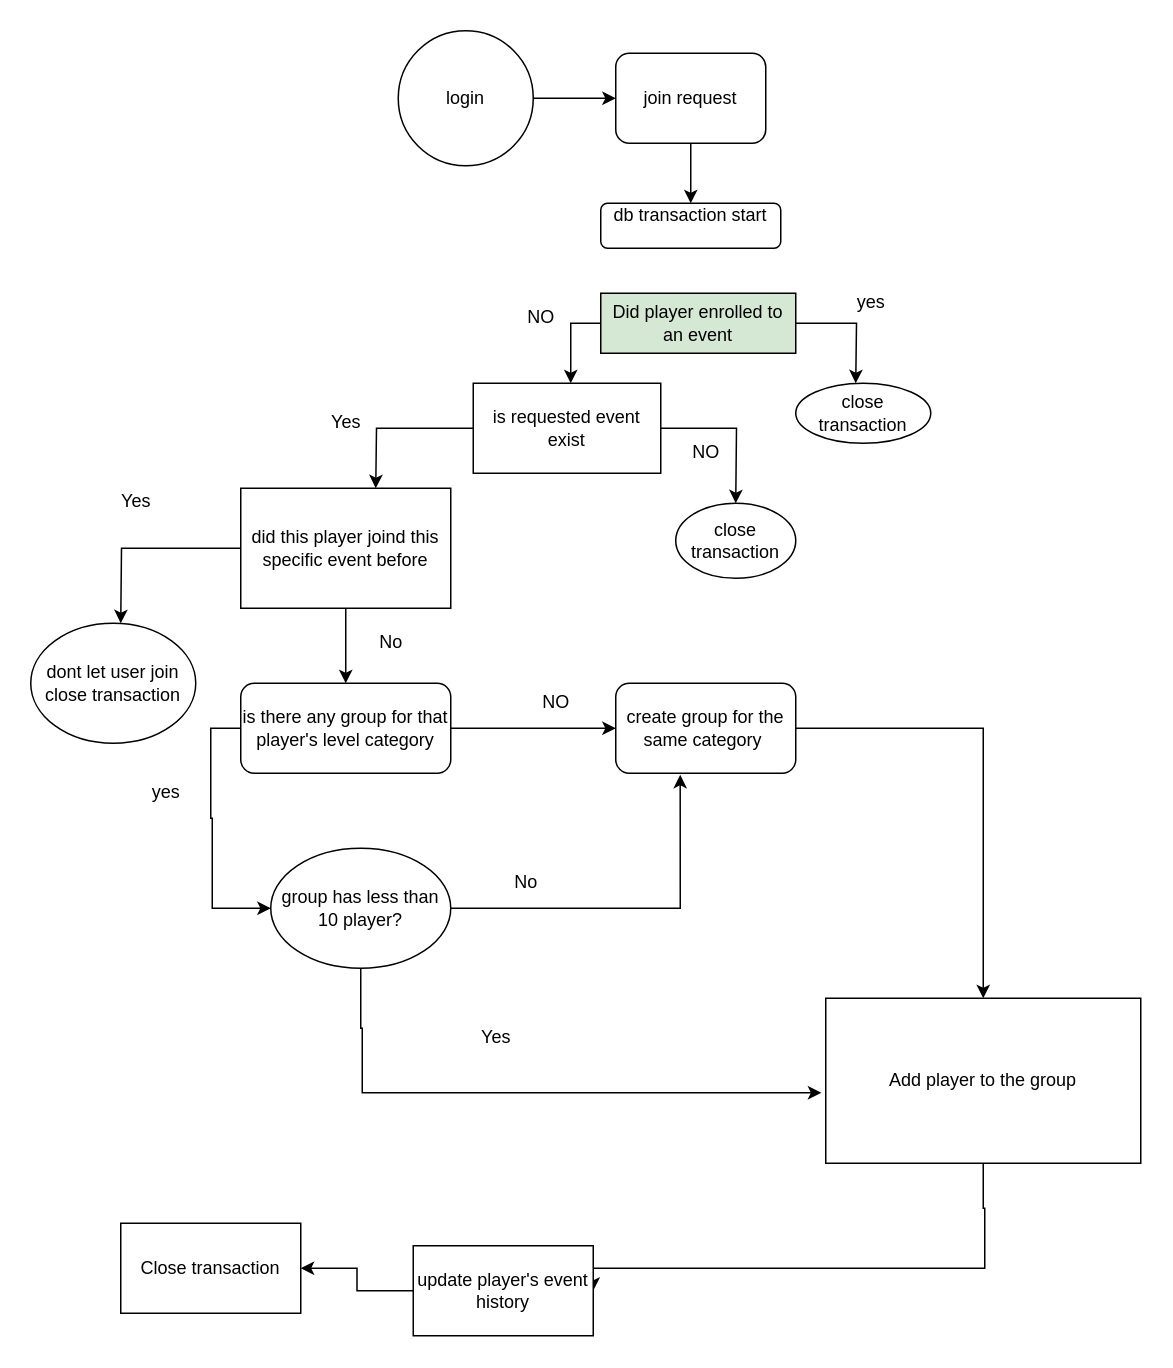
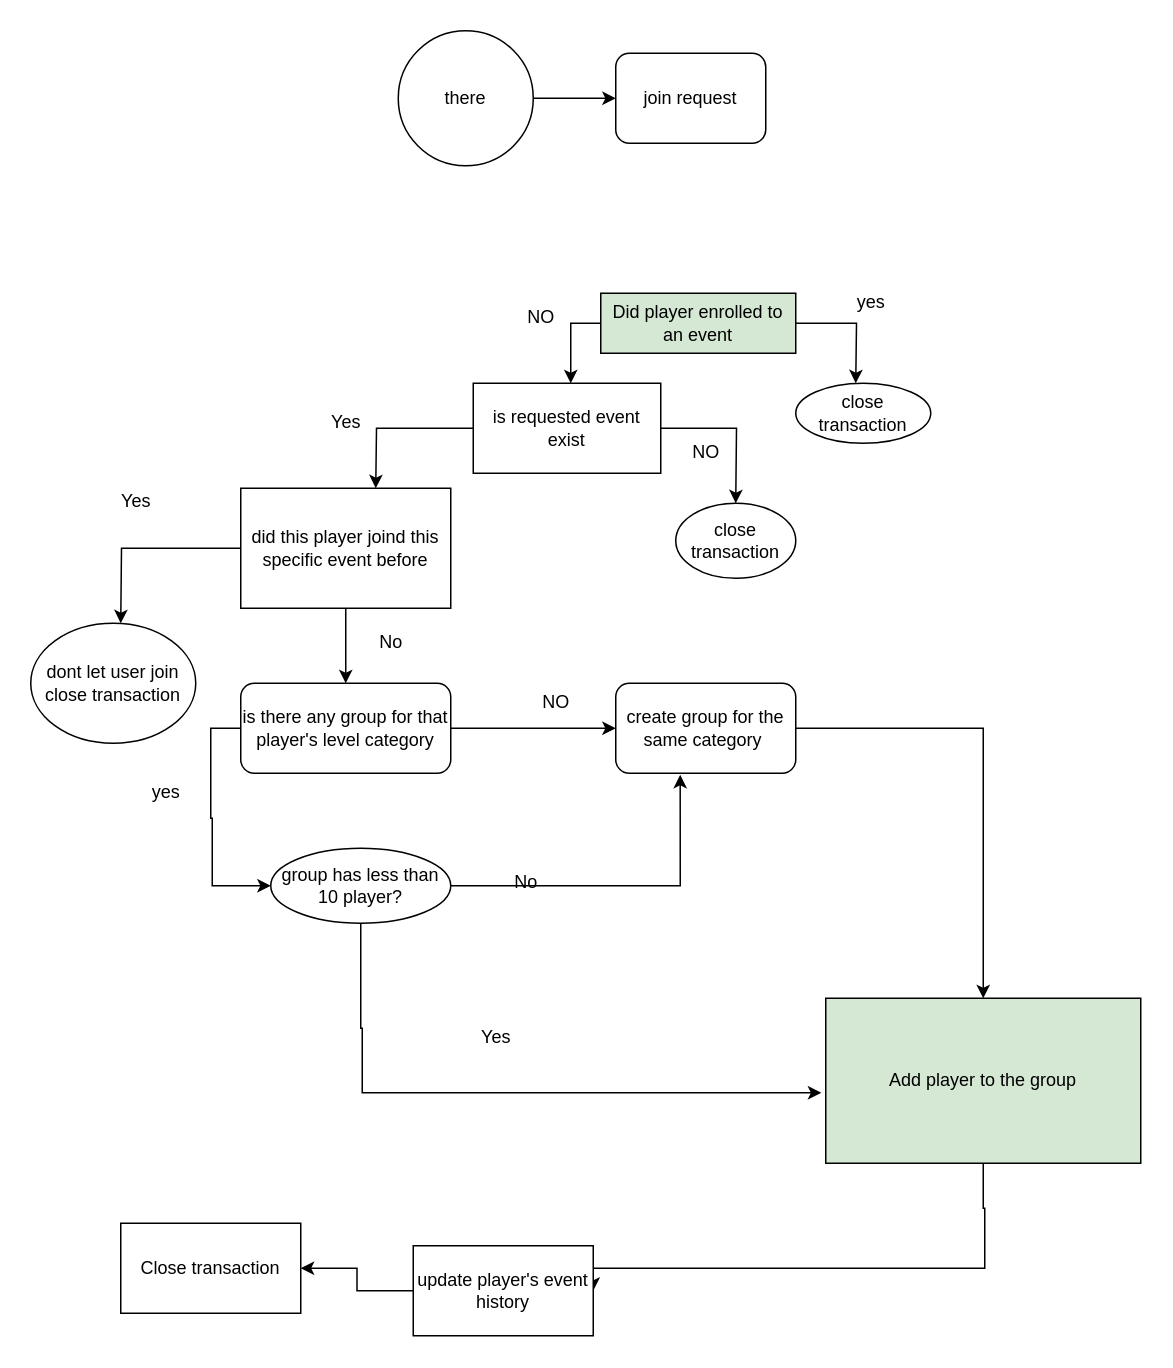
node "login": label "login" -> "there"
edge "join request" -> "db transaction start": removed
node "db transaction start": removed
node "group has less than 10 player?": size 180x120 -> 180x75
node "Add player to the group": fillcolor #ffffff -> #d5e8d4
